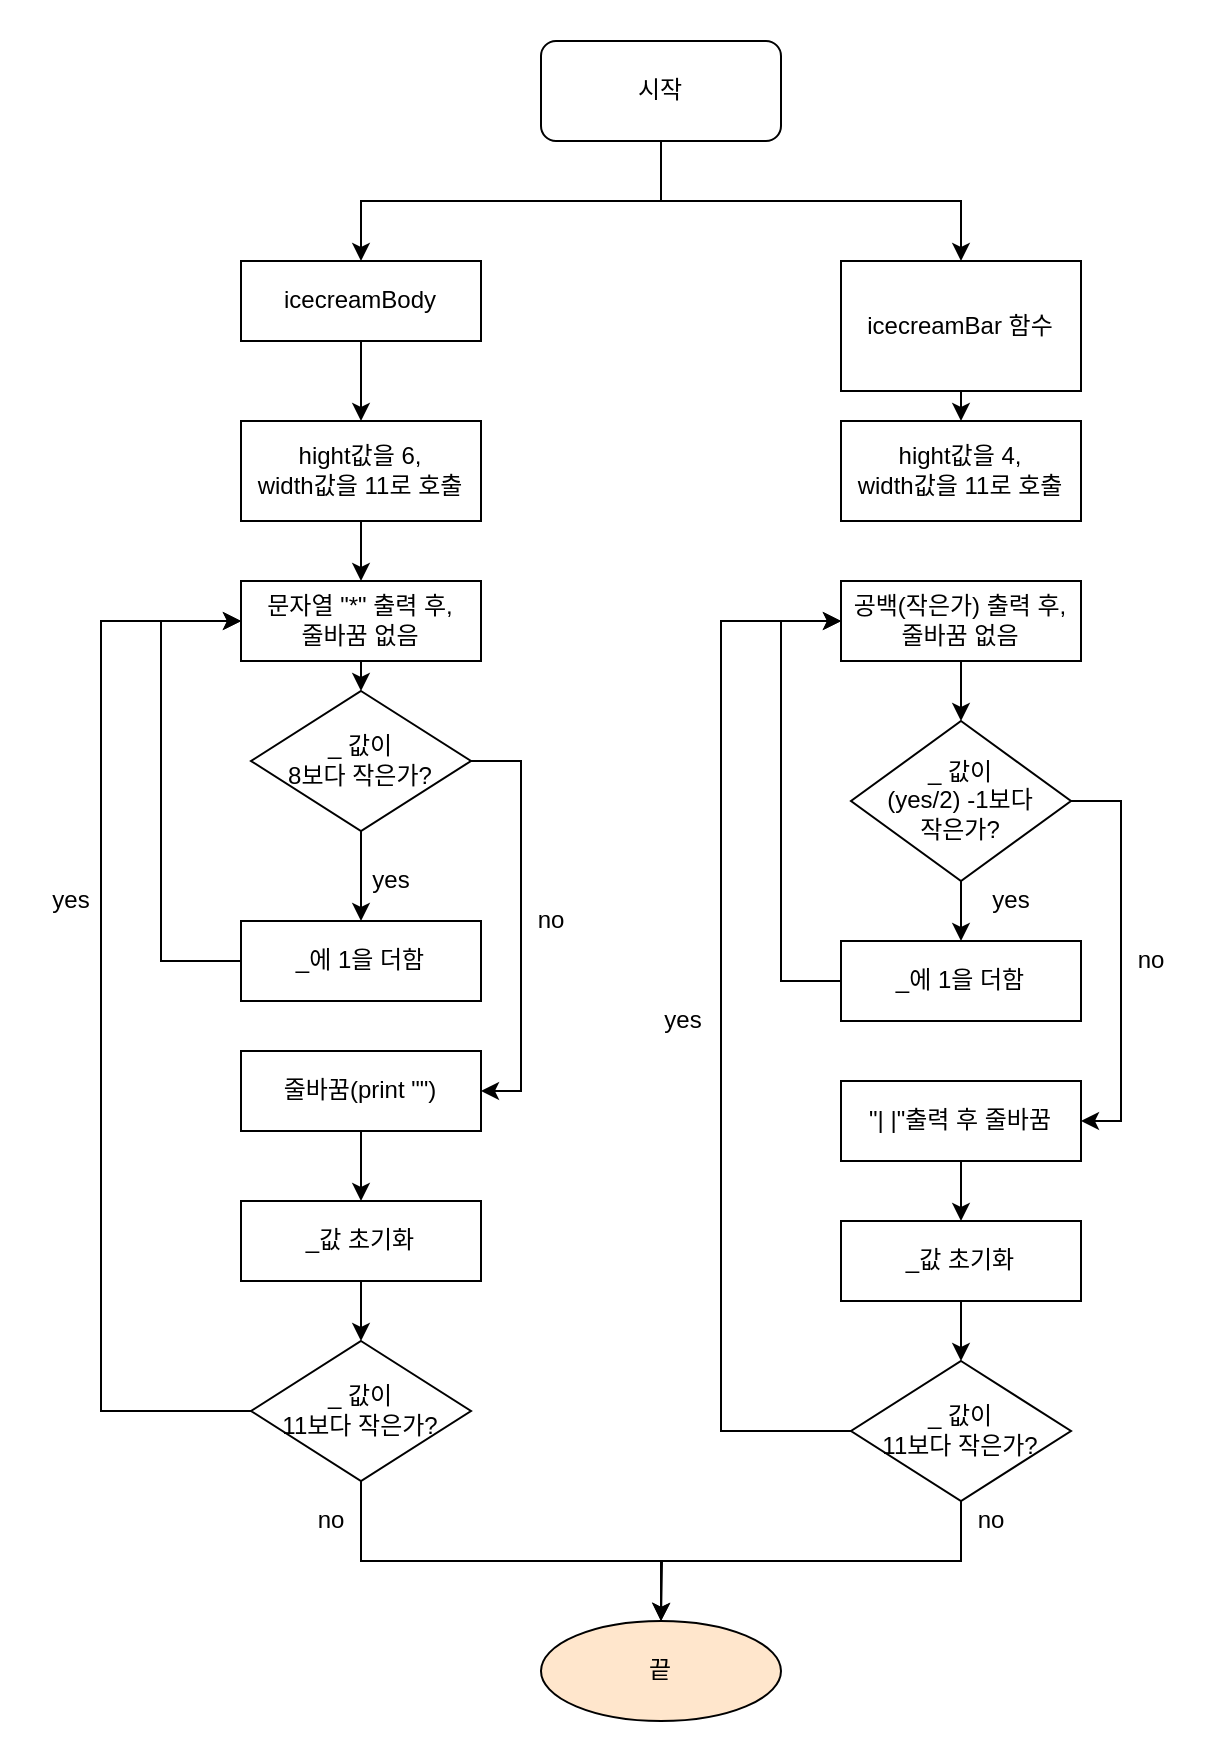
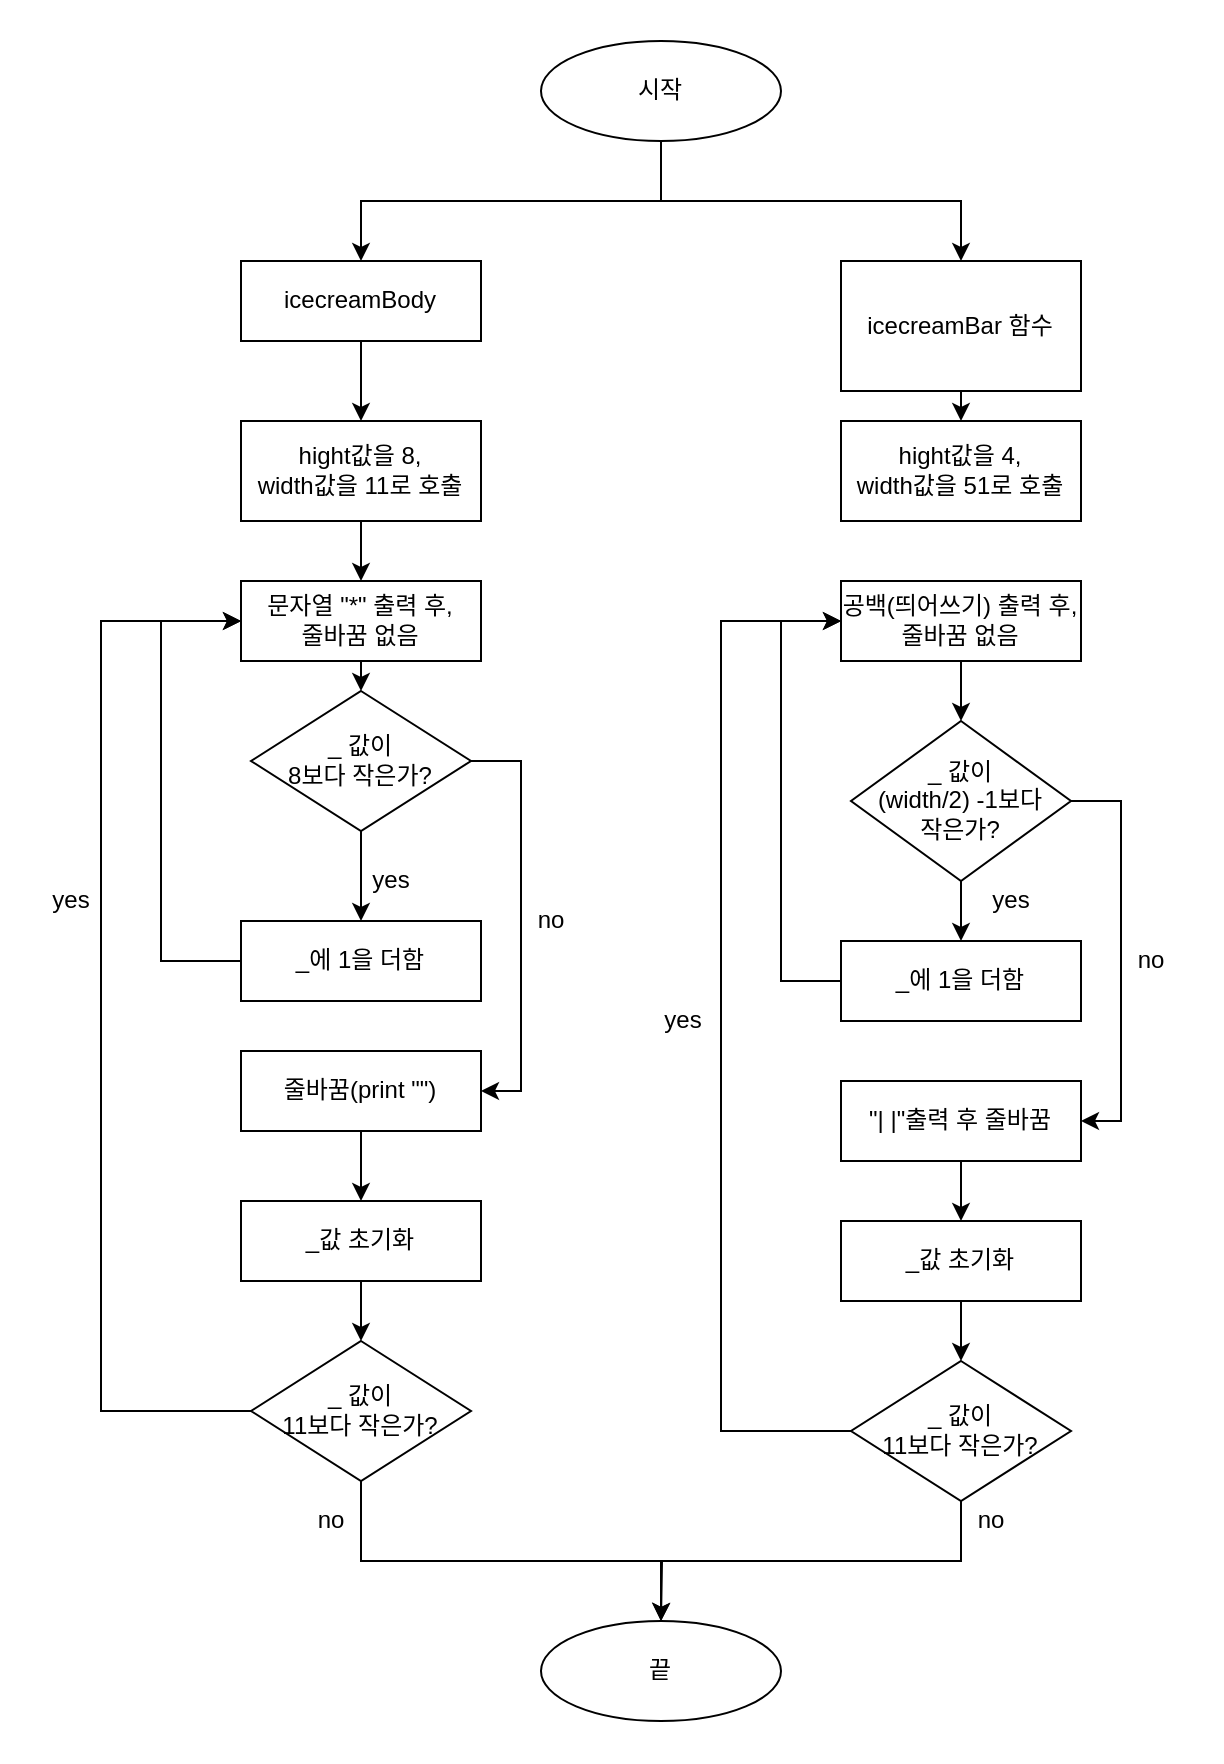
node "시작": shape rounded rectangle -> ellipse
node "hight값을 6, width값을 11로 호출": label "hight값을 6, width값을 11로 호출" -> "hight값을 8, width값을 11로 호출"
node "hight값을 4, width값을 11로 호출": label "hight값을 4, width값을 11로 호출" -> "hight값을 4, width값을 51로 호출"
node "공백(작은가) 출력 후, 줄바꿈 없음": label "공백(작은가) 출력 후, 줄바꿈 없음" -> "공백(띄어쓰기) 출력 후, 줄바꿈 없음"
node "_ 값이 (yes/2) -1보다 작은가?": label "_ 값이 (yes/2) -1보다 작은가?" -> "_ 값이 (width/2) -1보다 작은가?"
node "끝": fillcolor #ffe6cc -> #ffffff
